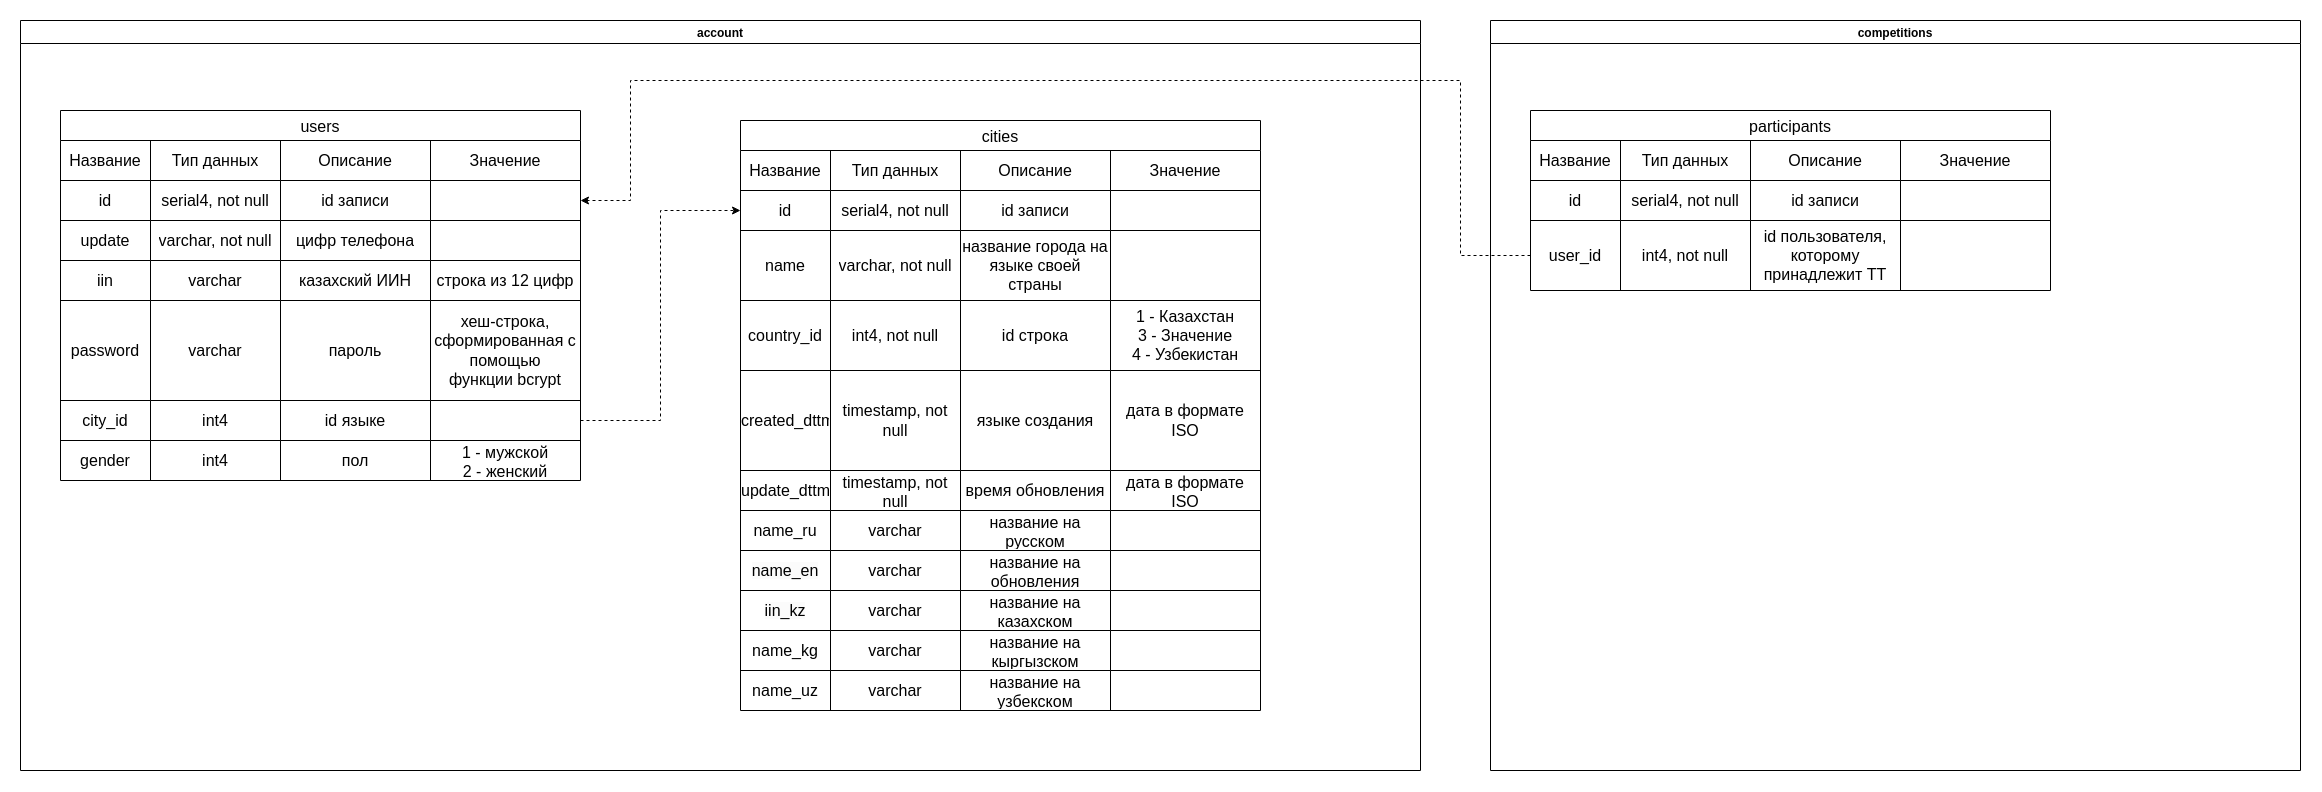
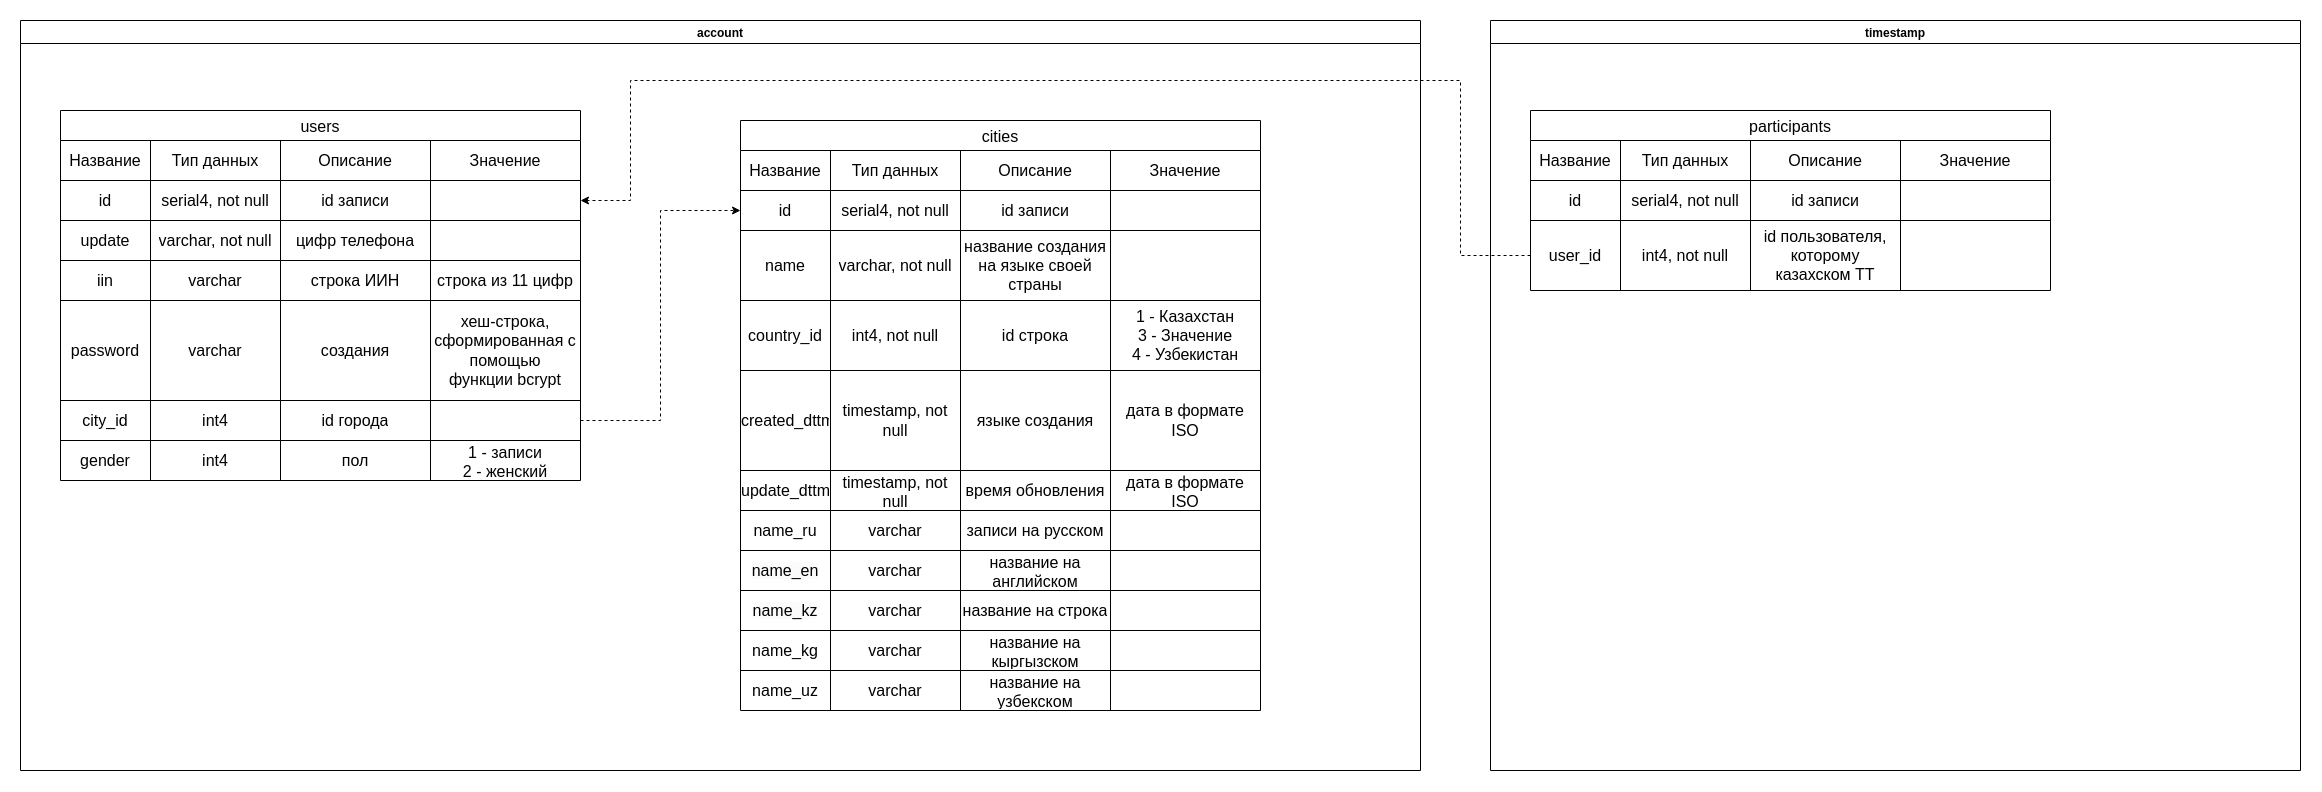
node "competitions": label "competitions" -> "timestamp"
node "id пользователя, которому принадлежит ТТ": label "id пользователя, которому принадлежит ТТ" -> "id пользователя, которому казахском ТТ"
node "название города на языке своей страны": label "название города на языке своей страны" -> "название создания на языке своей страны"
node "казахский ИИН": label "казахский ИИН" -> "строка ИИН"
node "строка из 12 цифр": label "строка из 12 цифр" -> "строка из 11 цифр"
node "пароль": label "пароль" -> "создания"
node "id языке": label "id языке" -> "id города"
node "1 - мужской 2 - женский": label "1 - мужской 2 - женский" -> "1 - записи 2 - женский"
node "название на русском": label "название на русском" -> "записи на русском"
node "название на обновления": label "название на обновления" -> "название на английском"
node "iin_kz": label "iin_kz" -> "name_kz"
node "название на казахском": label "название на казахском" -> "название на строка"
